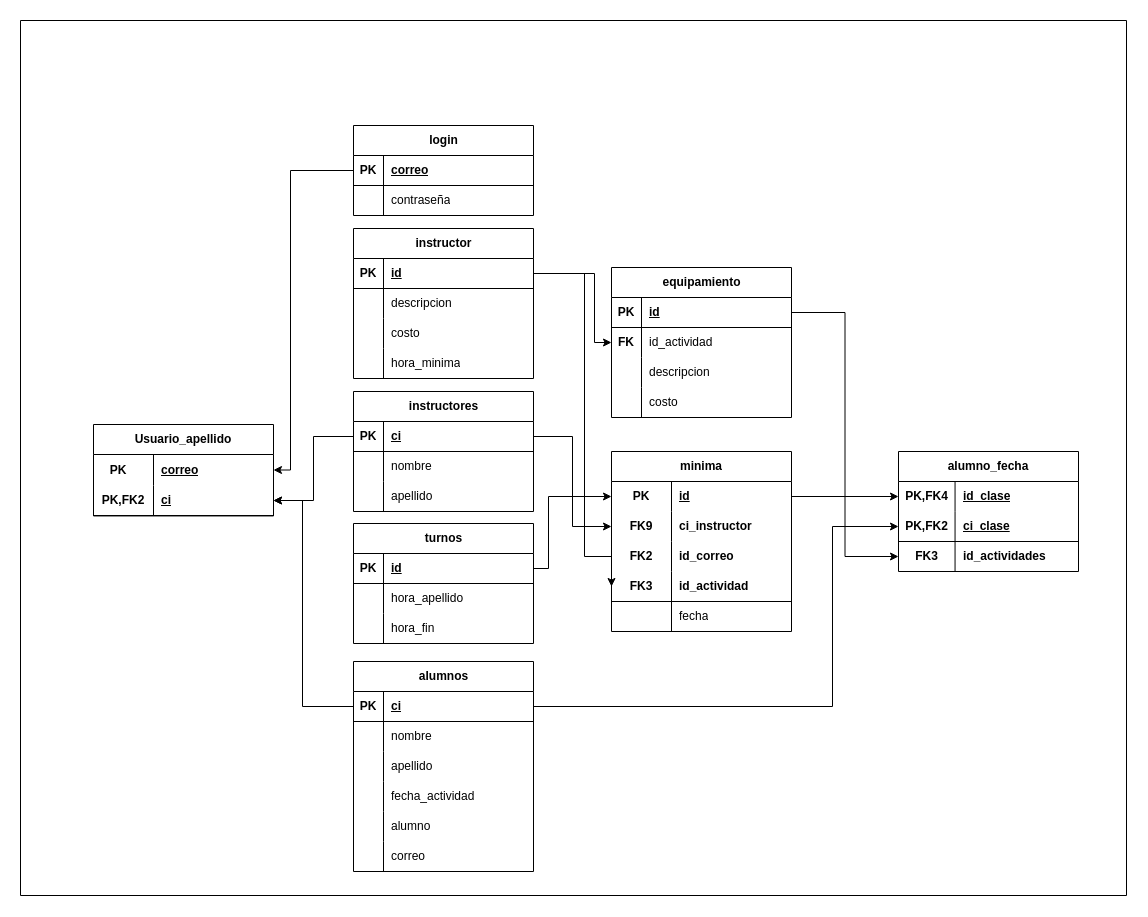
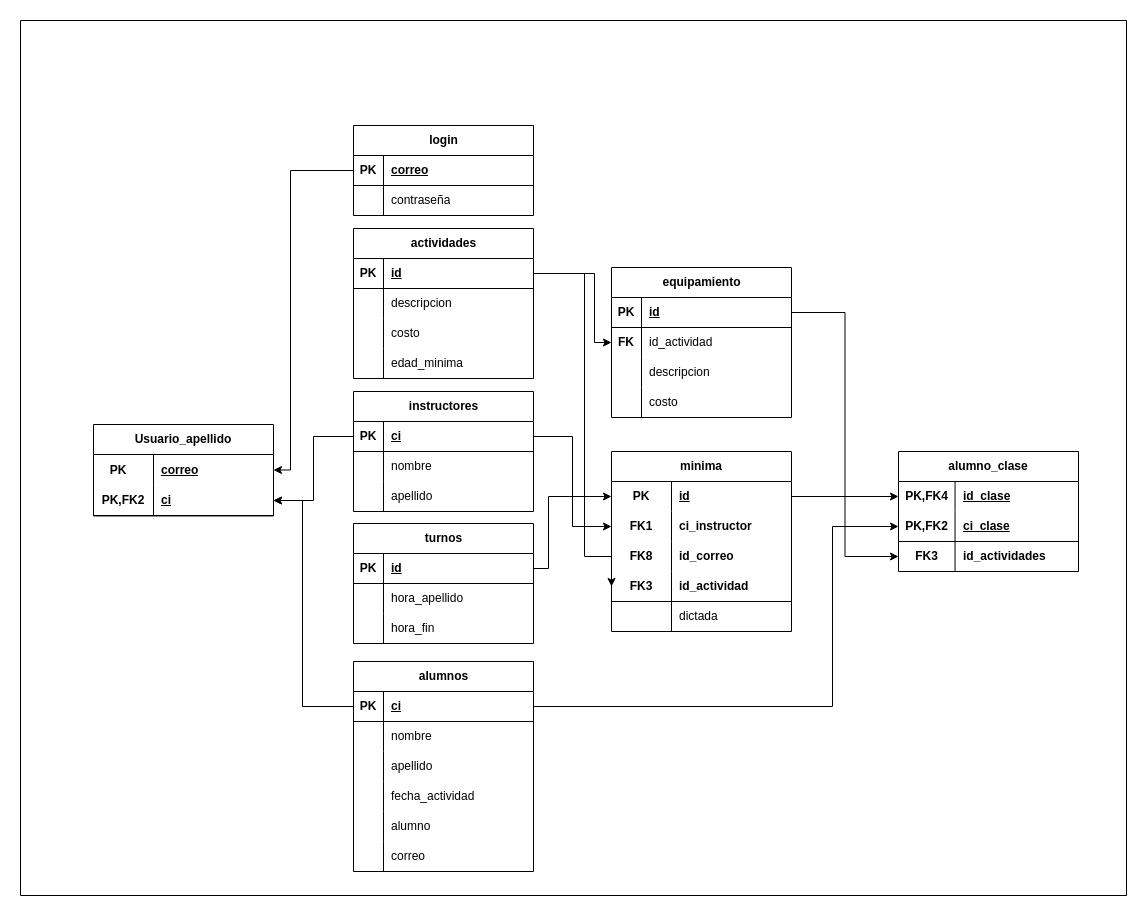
node "instructor": label "instructor" -> "actividades"
node "hora_minima": label "hora_minima" -> "edad_minima"
node "alumno_fecha": label "alumno_fecha" -> "alumno_clase"
node "FK9": label "FK9" -> "FK1"
node "FK2": label "FK2" -> "FK8"
node "fecha": label "fecha" -> "dictada"
